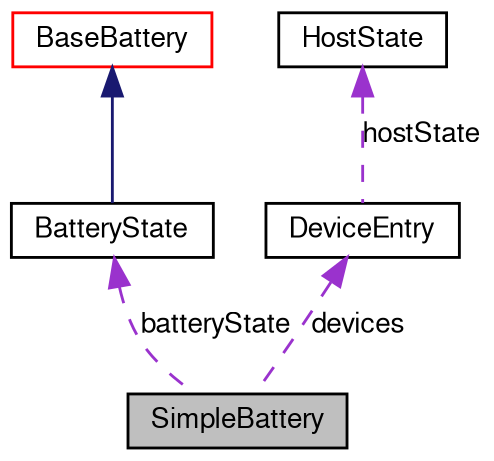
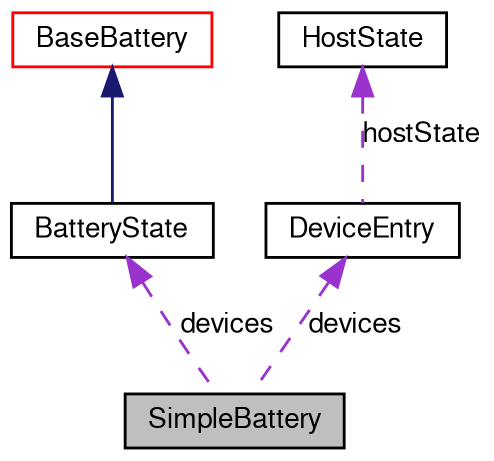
edge "SimpleBattery" -> "BatteryState": label "batteryState" -> "devices"
